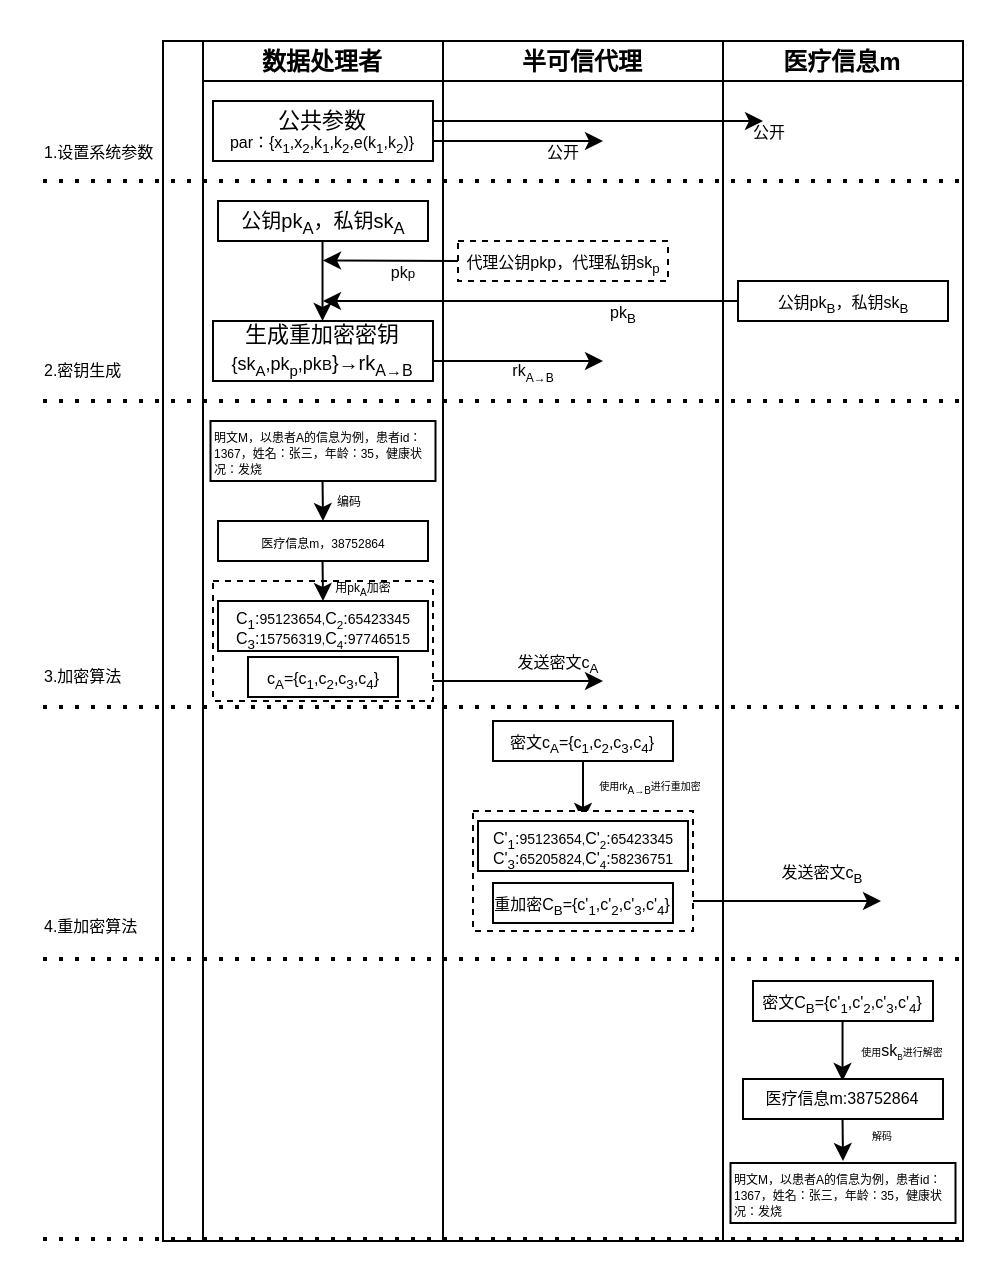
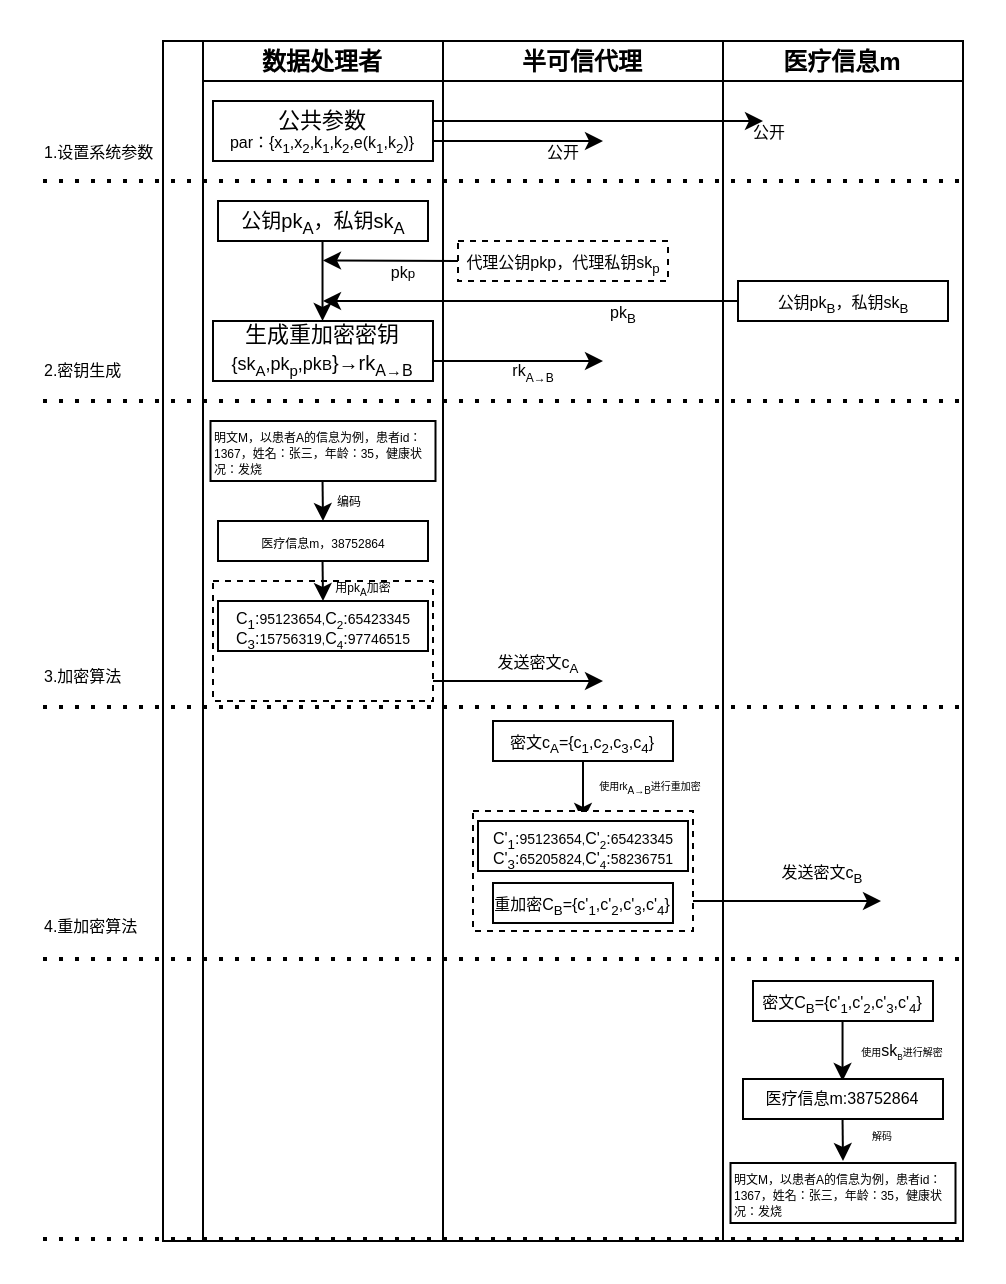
node "发送密文cA": moved (559, 661) -> (539, 661)
node "cA={c1,c2,c3,c4}": removed
